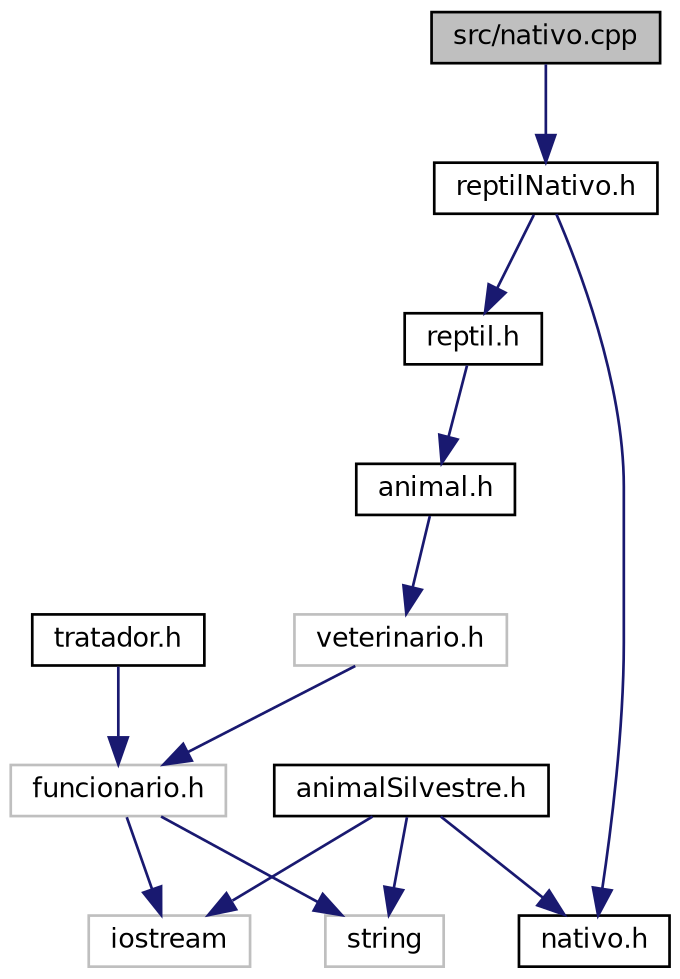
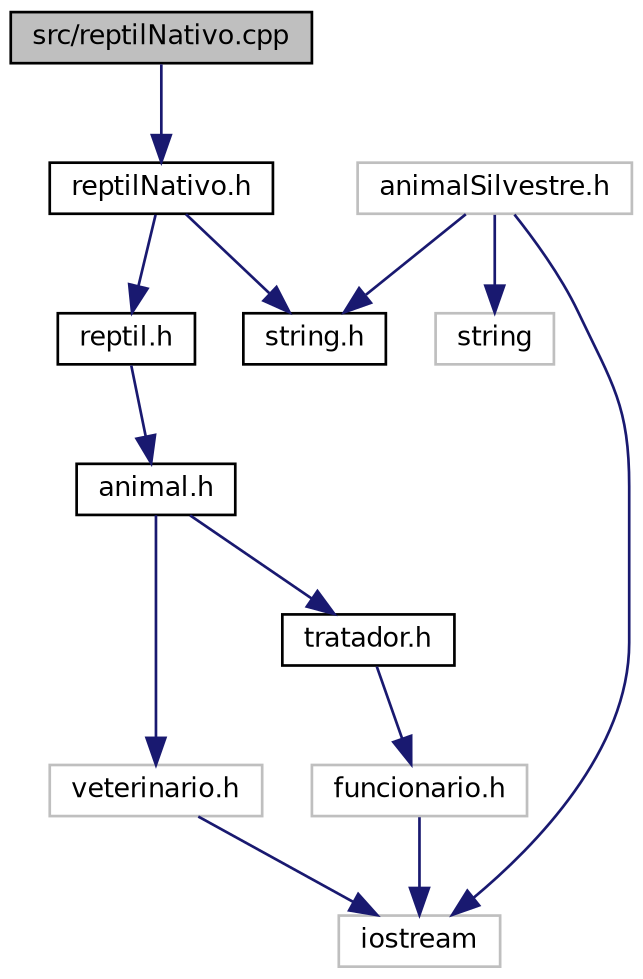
node "src/nativo.cpp": label "src/nativo.cpp" -> "src/reptilNativo.cpp"
edge "animal.h" -> "tratador.h": added
edge "veterinario.h" -> "funcionario.h": now "veterinario.h" -> "iostream"
node "animalSilvestre.h": color black -> grey75
edge "funcionario.h" -> "string": removed
node "nativo.h": label "nativo.h" -> "string.h"
